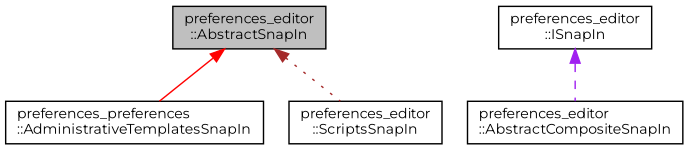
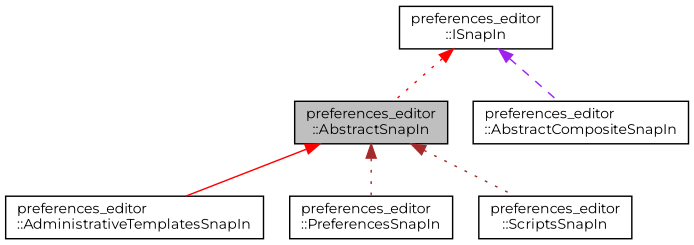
edge "preferences_editor ::AbstractSnapIn" -> "preferences_editor ::ISnapIn": added
node "preferences_preferences ::AdministrativeTemplatesSnapIn": label "preferences_preferences ::AdministrativeTemplatesSnapIn" -> "preferences_editor ::AdministrativeTemplatesSnapIn"
node "preferences_editor ::PreferencesSnapIn": added
